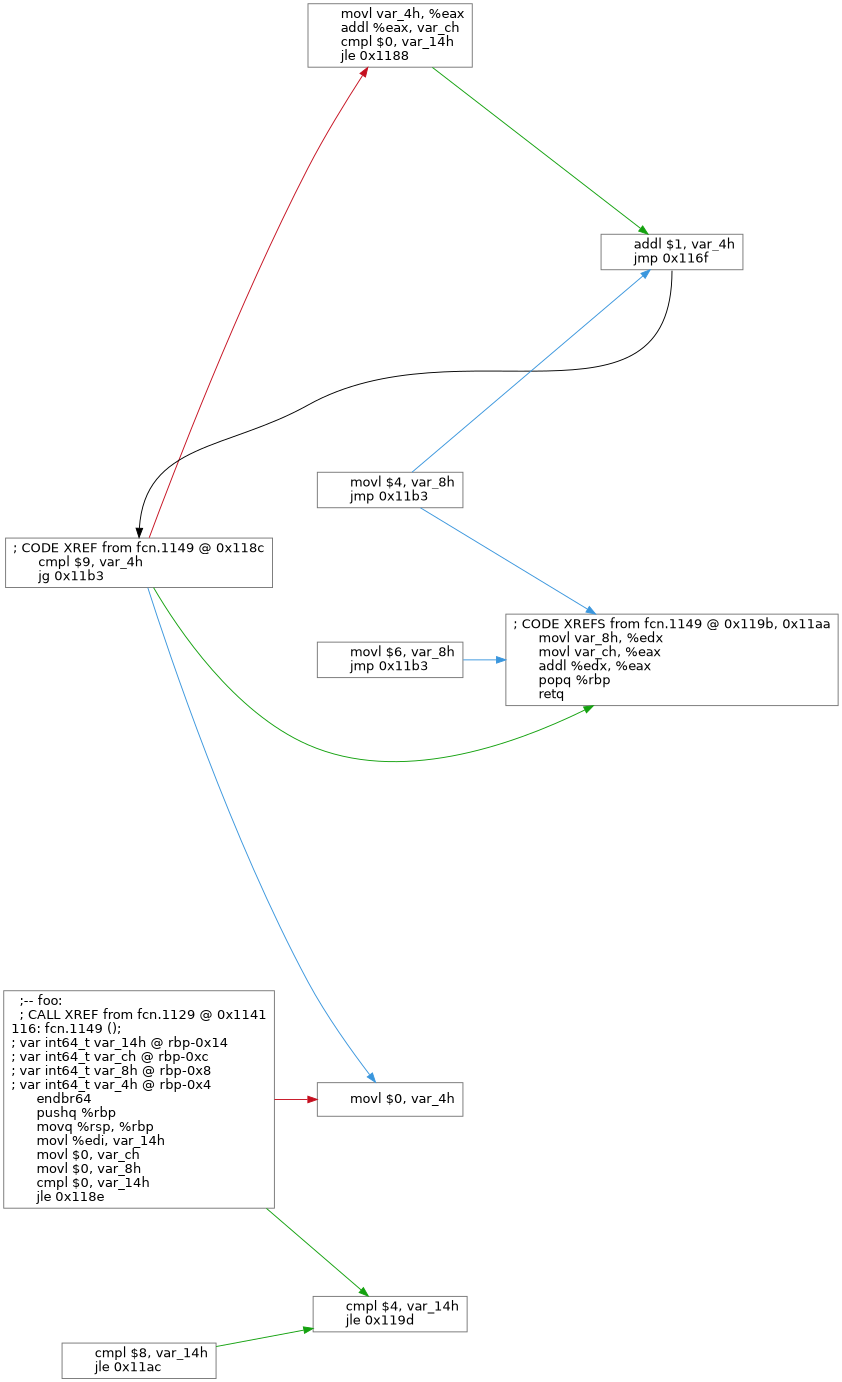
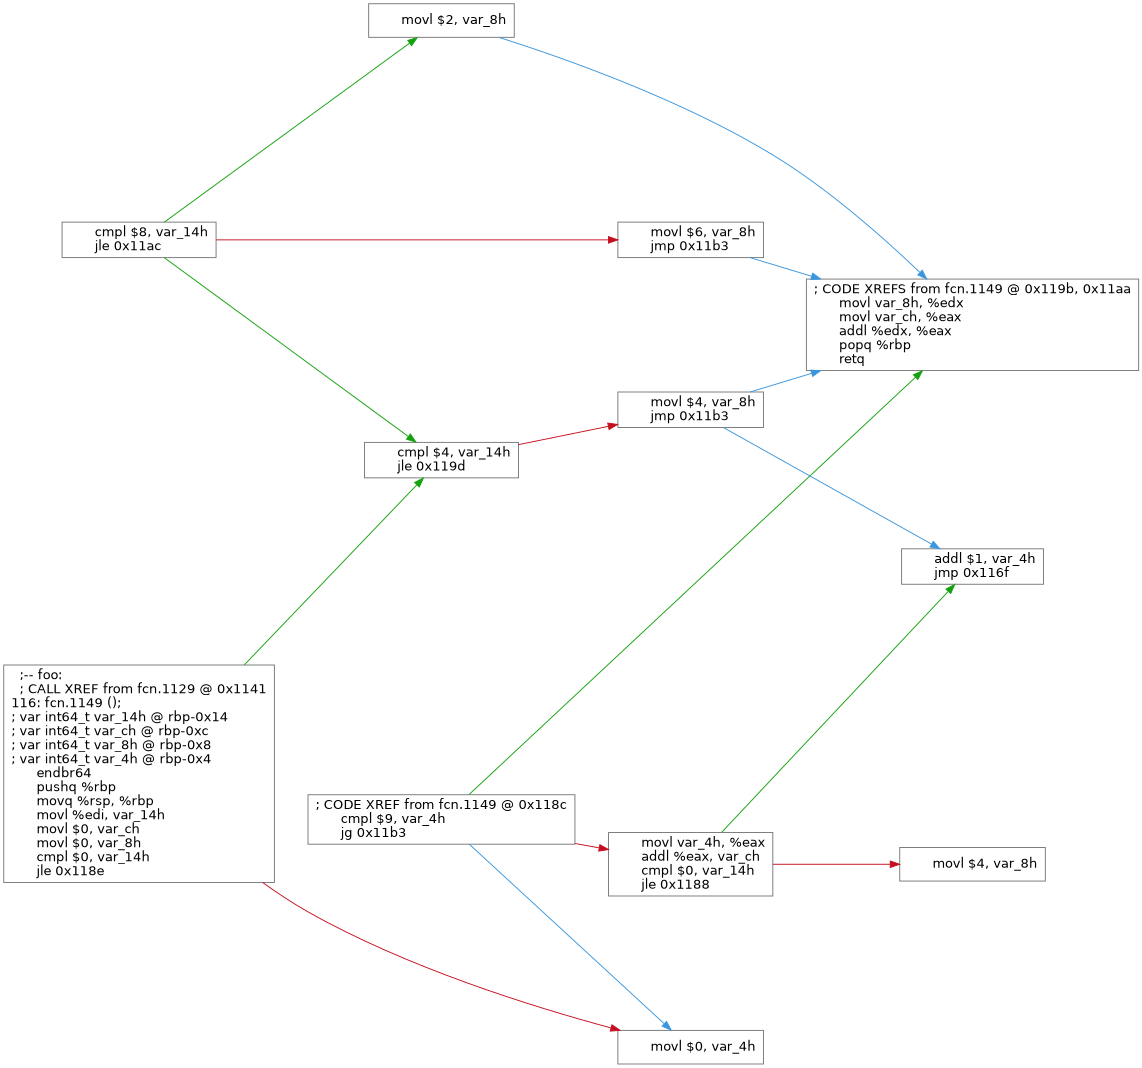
node "movl $2, var_8h": added
edge "cmpl $8, var_14h jle 0x11ac" -> "movl $6, var_8h jmp 0x11b3": added
edge "addl $1, var_4h jmp 0x116f" -> "; CODE XREF from fcn.1149 @ 0x118c cmpl $9, var_4h jg 0x11b3": removed
edge "cmpl $4, var_14h jle 0x119d" -> "movl $4, var_8h jmp 0x11b3": added
node "movl $4, var_8h": added
